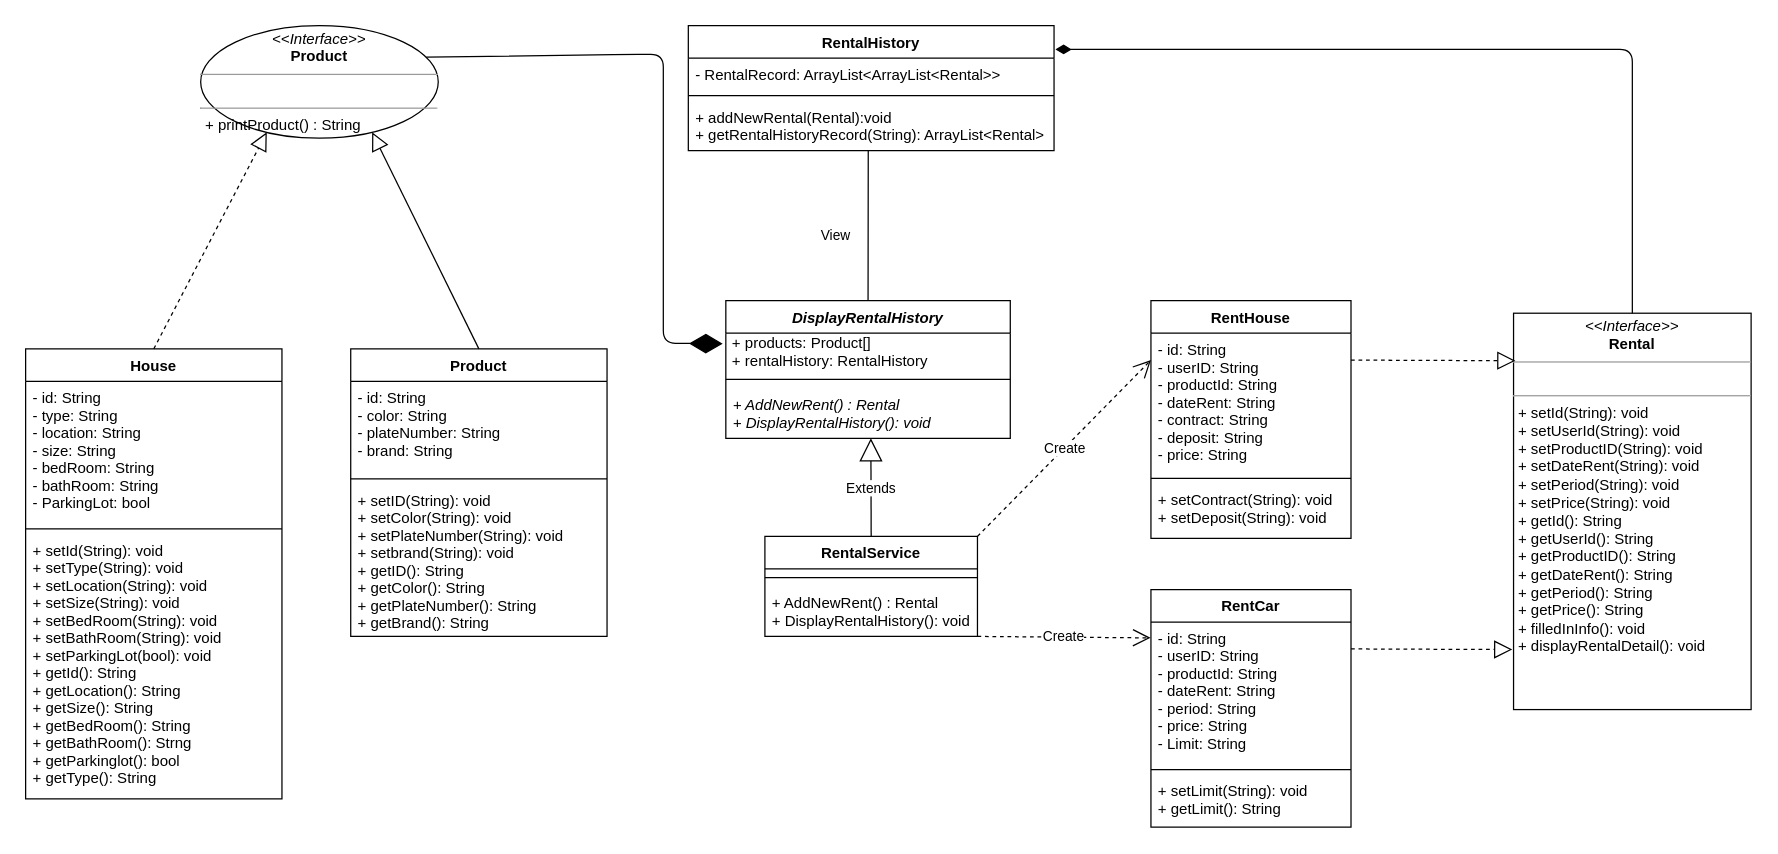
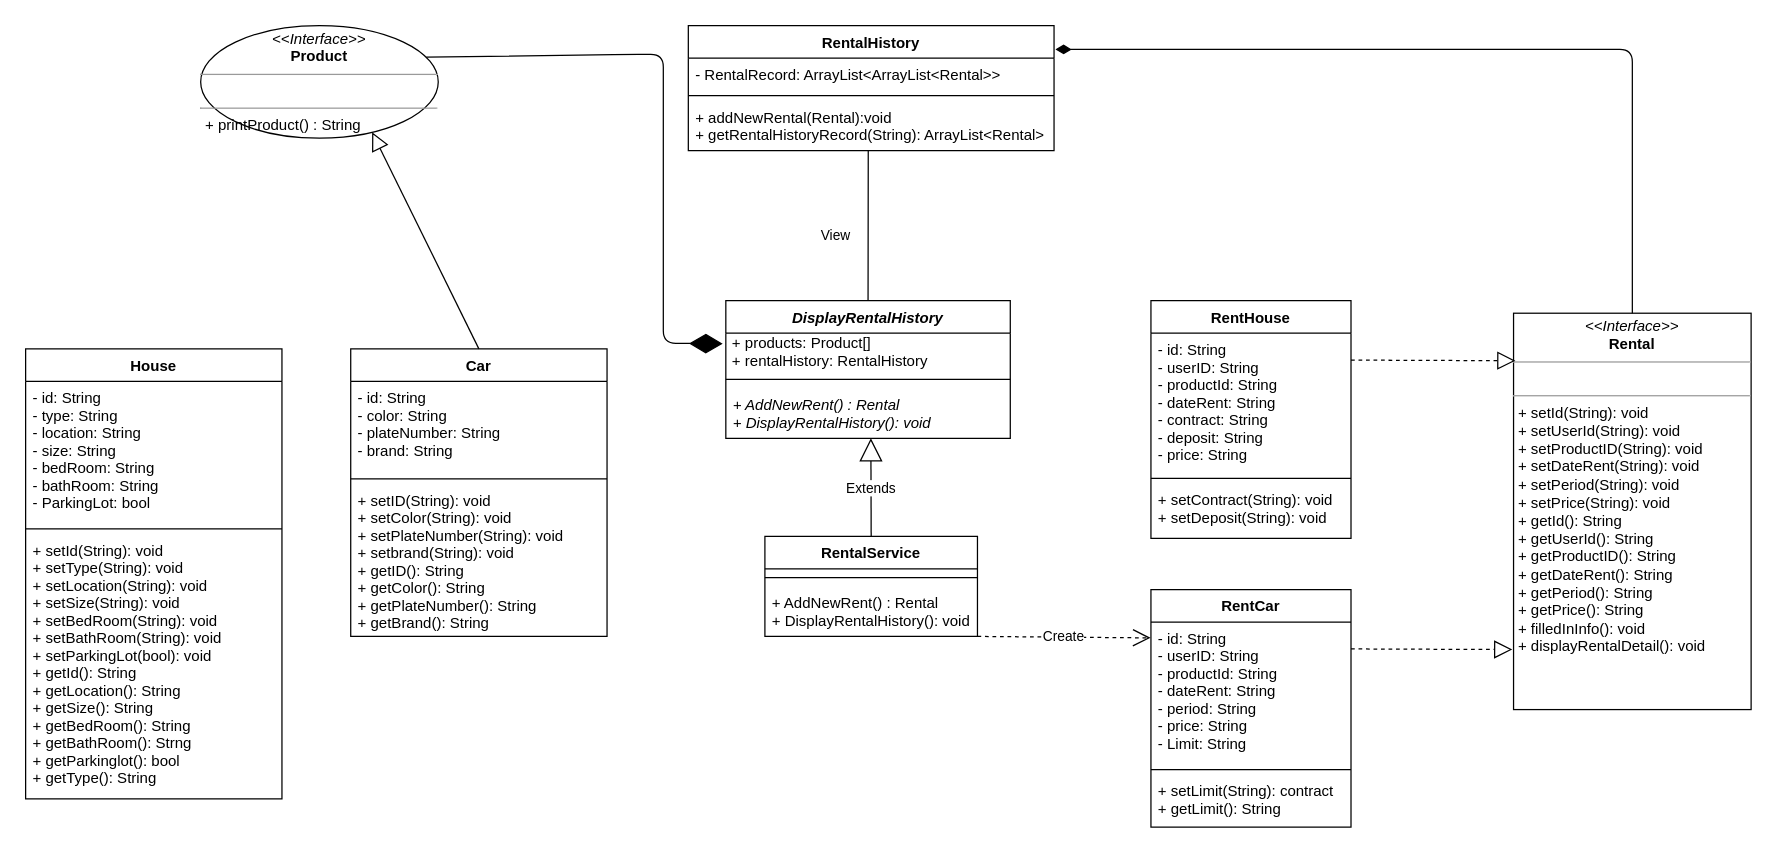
edge "House" -> "<<Interface>> Product + printProduct() : String": removed
node "Product": label "Product" -> "Car"
edge "RentalService" -> "RentHouse": removed, label "Create"
node "+ setLimit(String): void + getLimit(): String": label "+ setLimit(String): void + getLimit(): String" -> "+ setLimit(String): contract + getLimit(): String"
